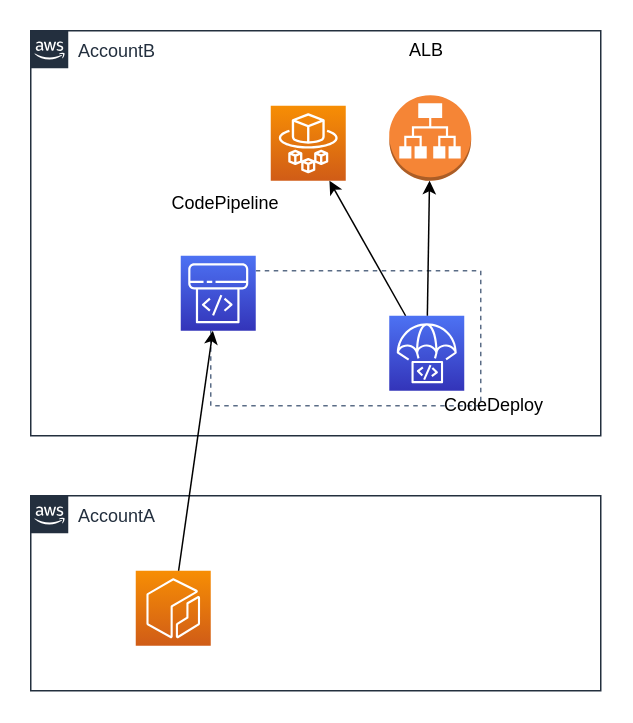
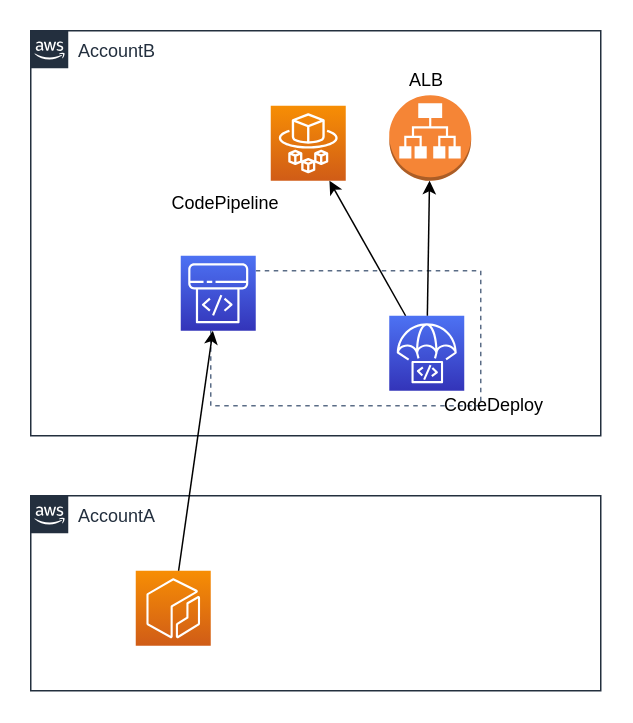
node "ALB": moved (427, 50) -> (427, 80)
